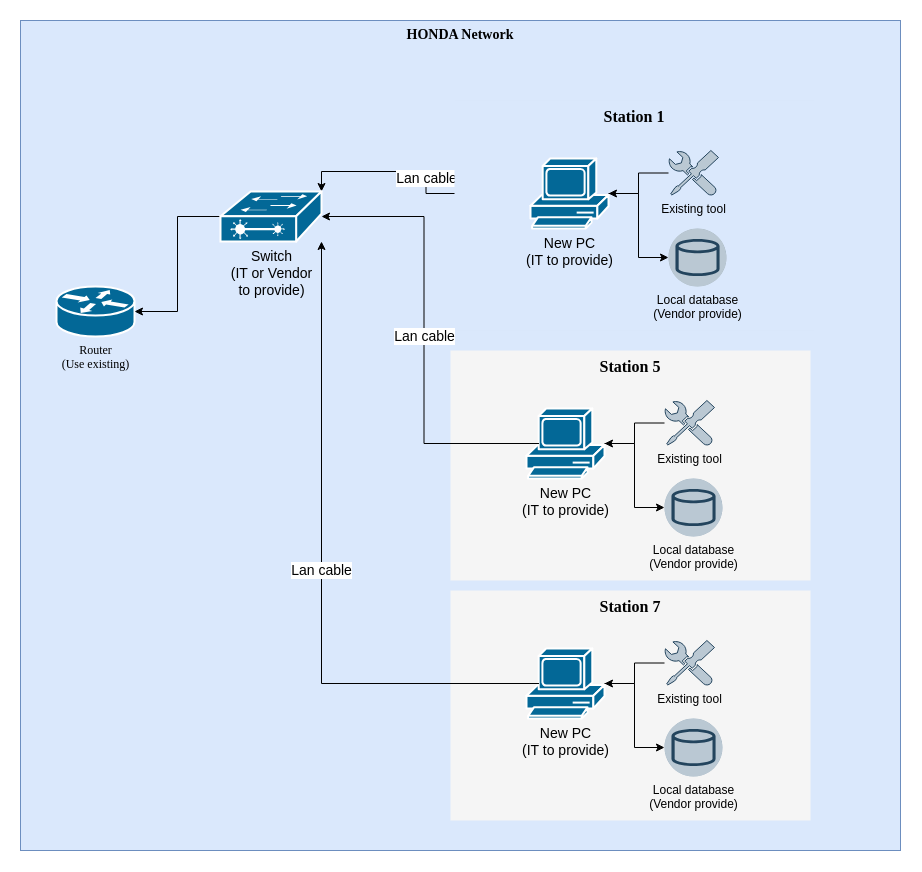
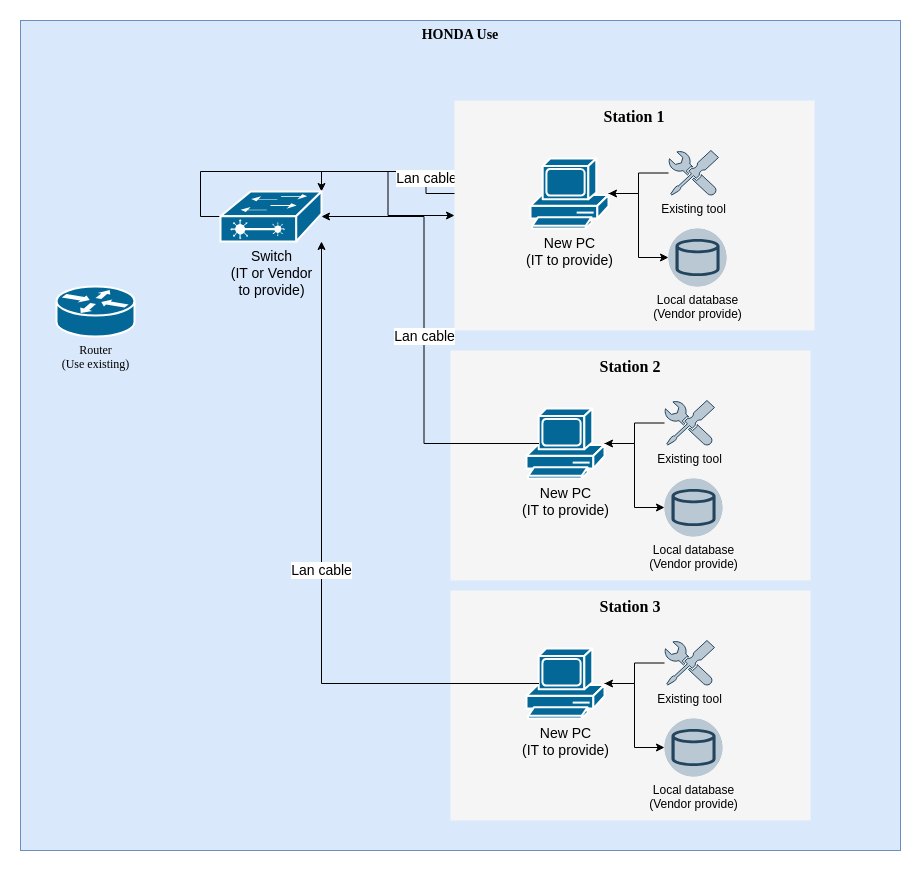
node "HONDA Network": label "HONDA Network" -> "HONDA Use"
node "Station 1": fillcolor #dae8fc -> #f5f5f5
edge "Switch (IT or Vendor to provide)" -> "Router (Use existing)": now "Switch (IT or Vendor to provide)" -> "Station 1"
node "Station 5": label "Station 5" -> "Station 2"
node "Station 7": label "Station 7" -> "Station 3"
